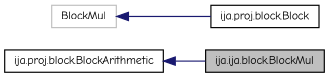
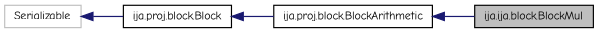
node "BlockMul": label "BlockMul" -> "Serializable"
edge "ija.proj.block.BlockArithmetic" -> "ija.proj.block.Block": added
